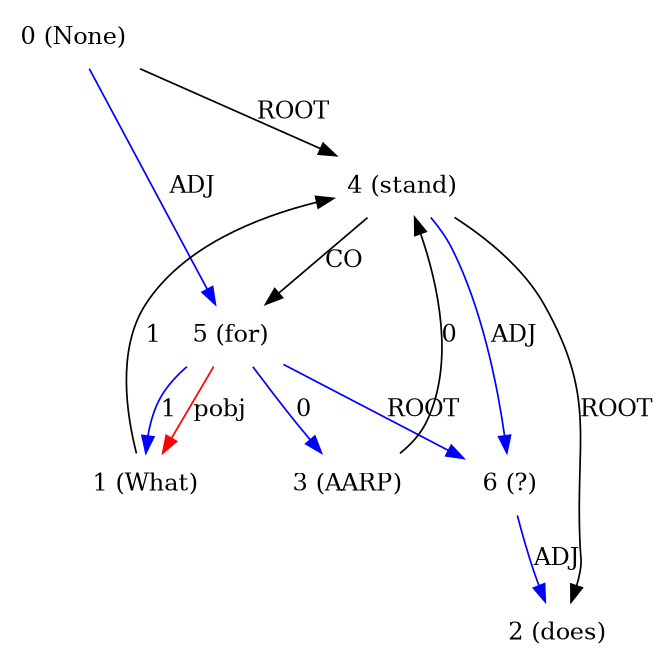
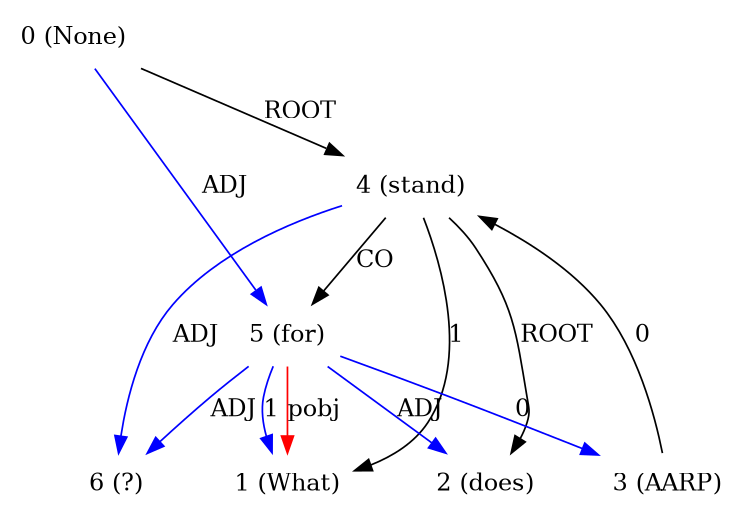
edge "1 (What)" -> "4 (stand)": reversed
edge "5 (for)" -> "6 (?)": label "ROOT" -> "ADJ"
edge "6 (?)" -> "2 (does)": now "5 (for)" -> "2 (does)"
